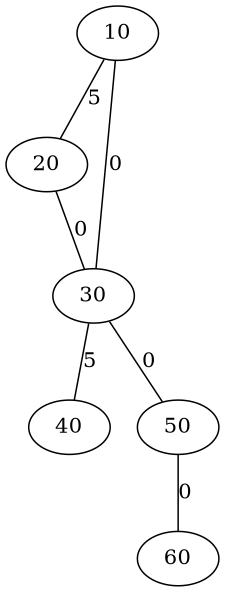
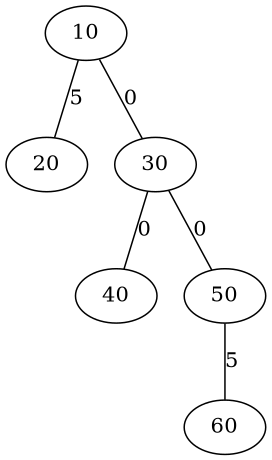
edge "20" -- "30": removed, label "0"
edge "30" -- "40": label "5" -> "0"
edge "50" -- "60": label "0" -> "5"
